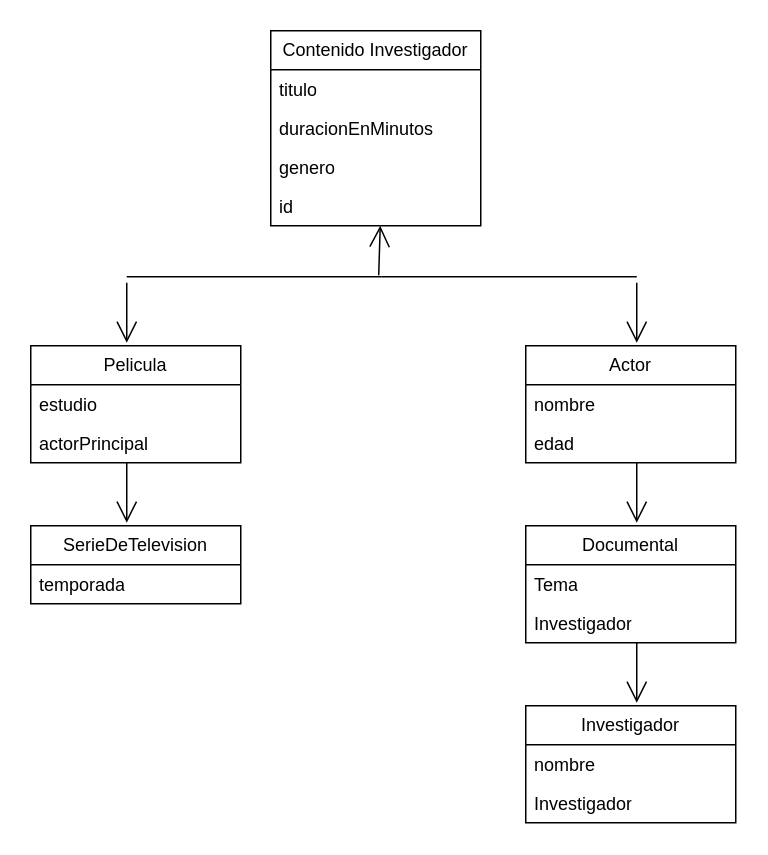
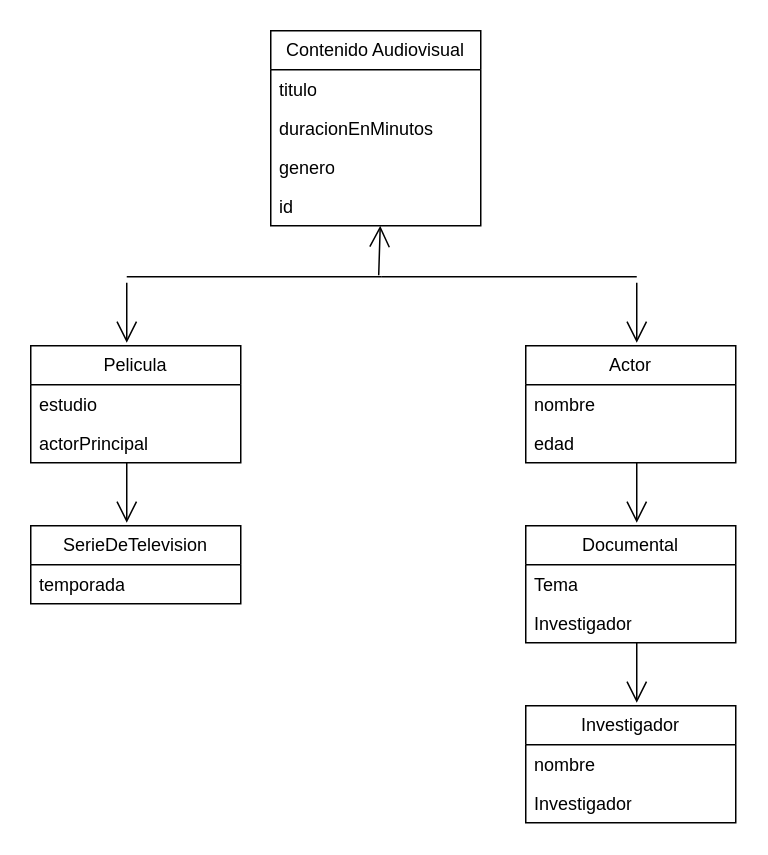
node "Contenido Investigador": label "Contenido Investigador" -> "Contenido Audiovisual"
